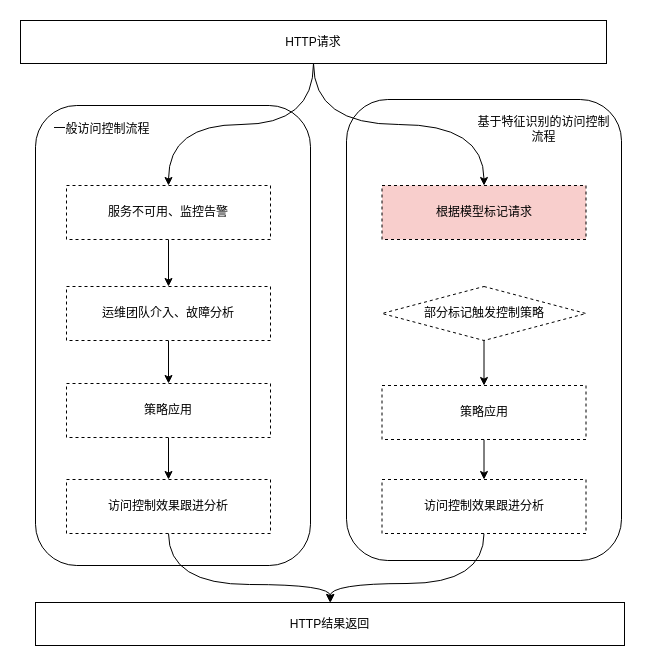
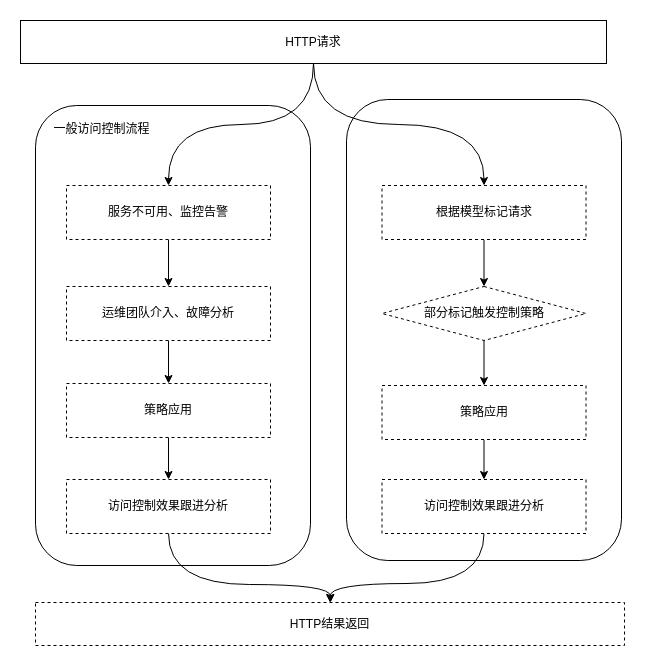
node "基于特征识别的访问控制流程": removed
node "根据模型标记请求": fillcolor #f8cecc -> #ffffff
edge "根据模型标记请求" -> "部分标记触发控制策略": added
node "HTTP结果返回": style solid -> dashed
